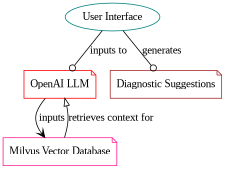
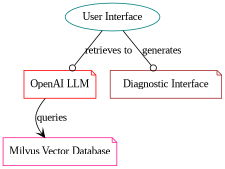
edge "User Interface" -> "OpenAI LLM": label "inputs to" -> "retrieves to"
node "Diagnostic Suggestions": label "Diagnostic Suggestions" -> "Diagnostic Interface"
edge "OpenAI LLM" -> "Milvus Vector Database": label "inputs" -> "queries"
edge "Milvus Vector Database" -> "OpenAI LLM": removed, label "retrieves context for"
